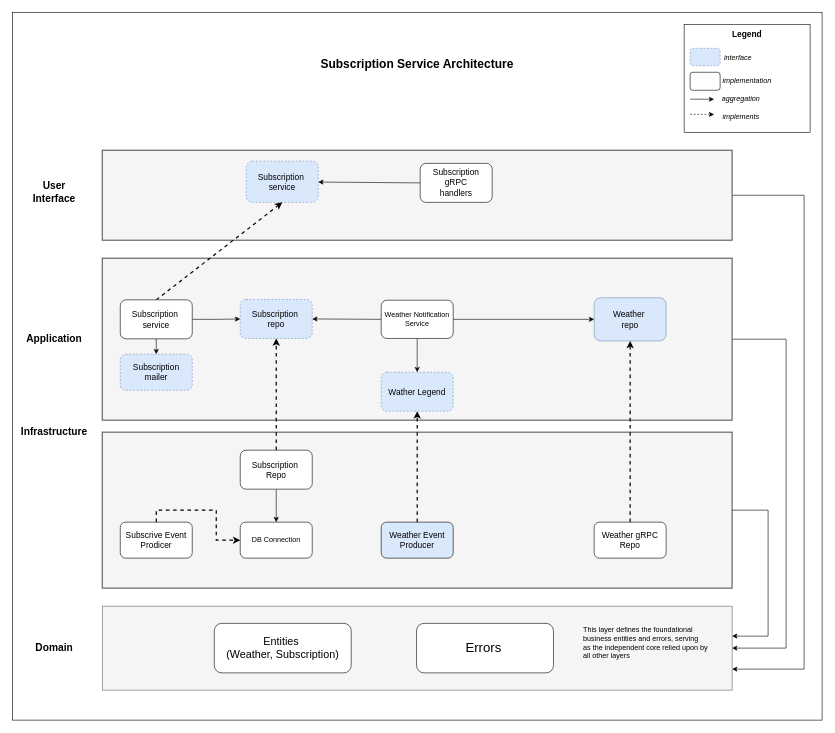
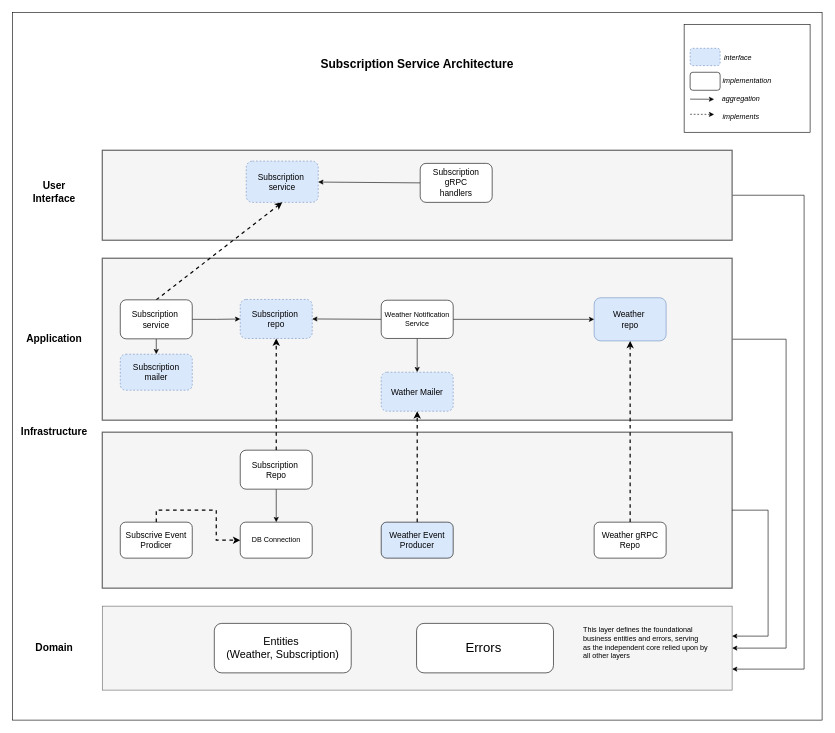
node "Legend": removed
node "Wather Legend": label "Wather Legend" -> "Wather Mailer"
